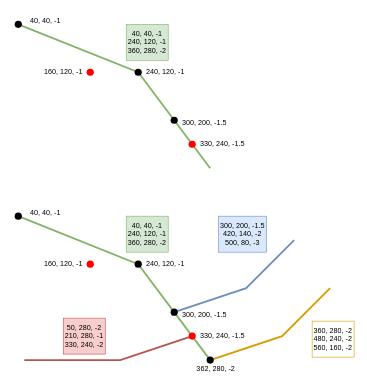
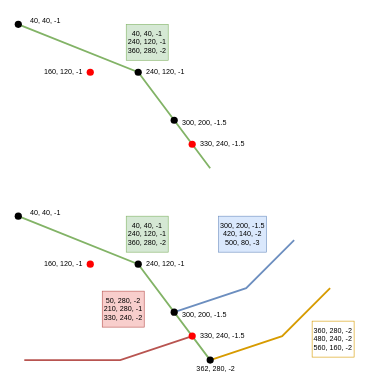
node "50, 280, -2 210, 280, -1 330, 240, -2": moved (84, 336) -> (123, 309)
